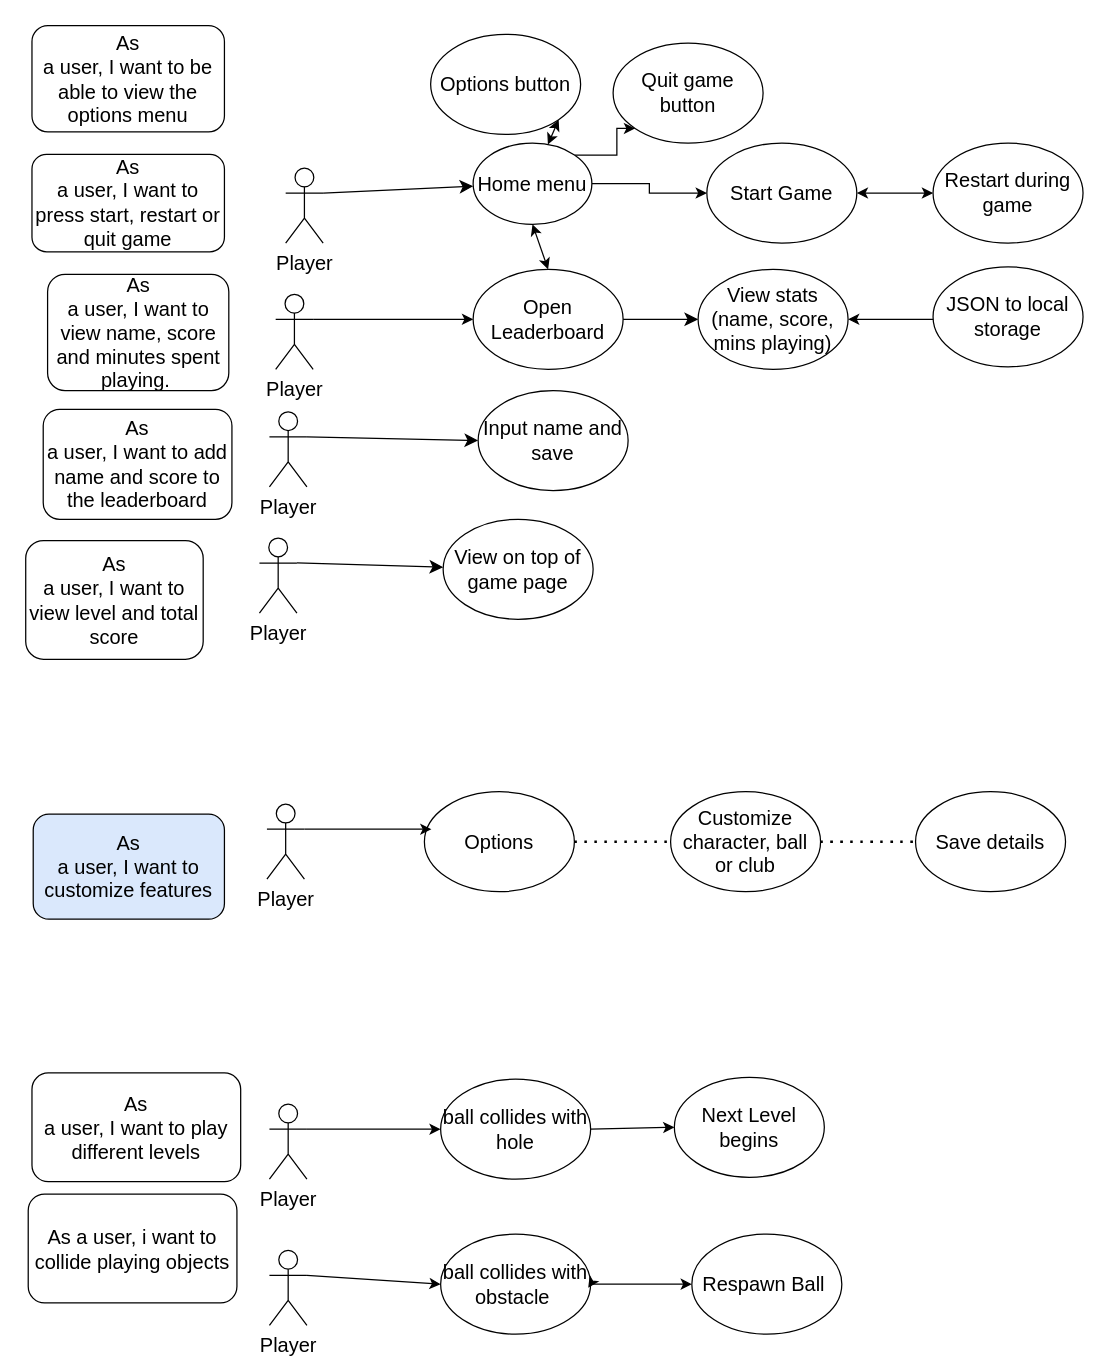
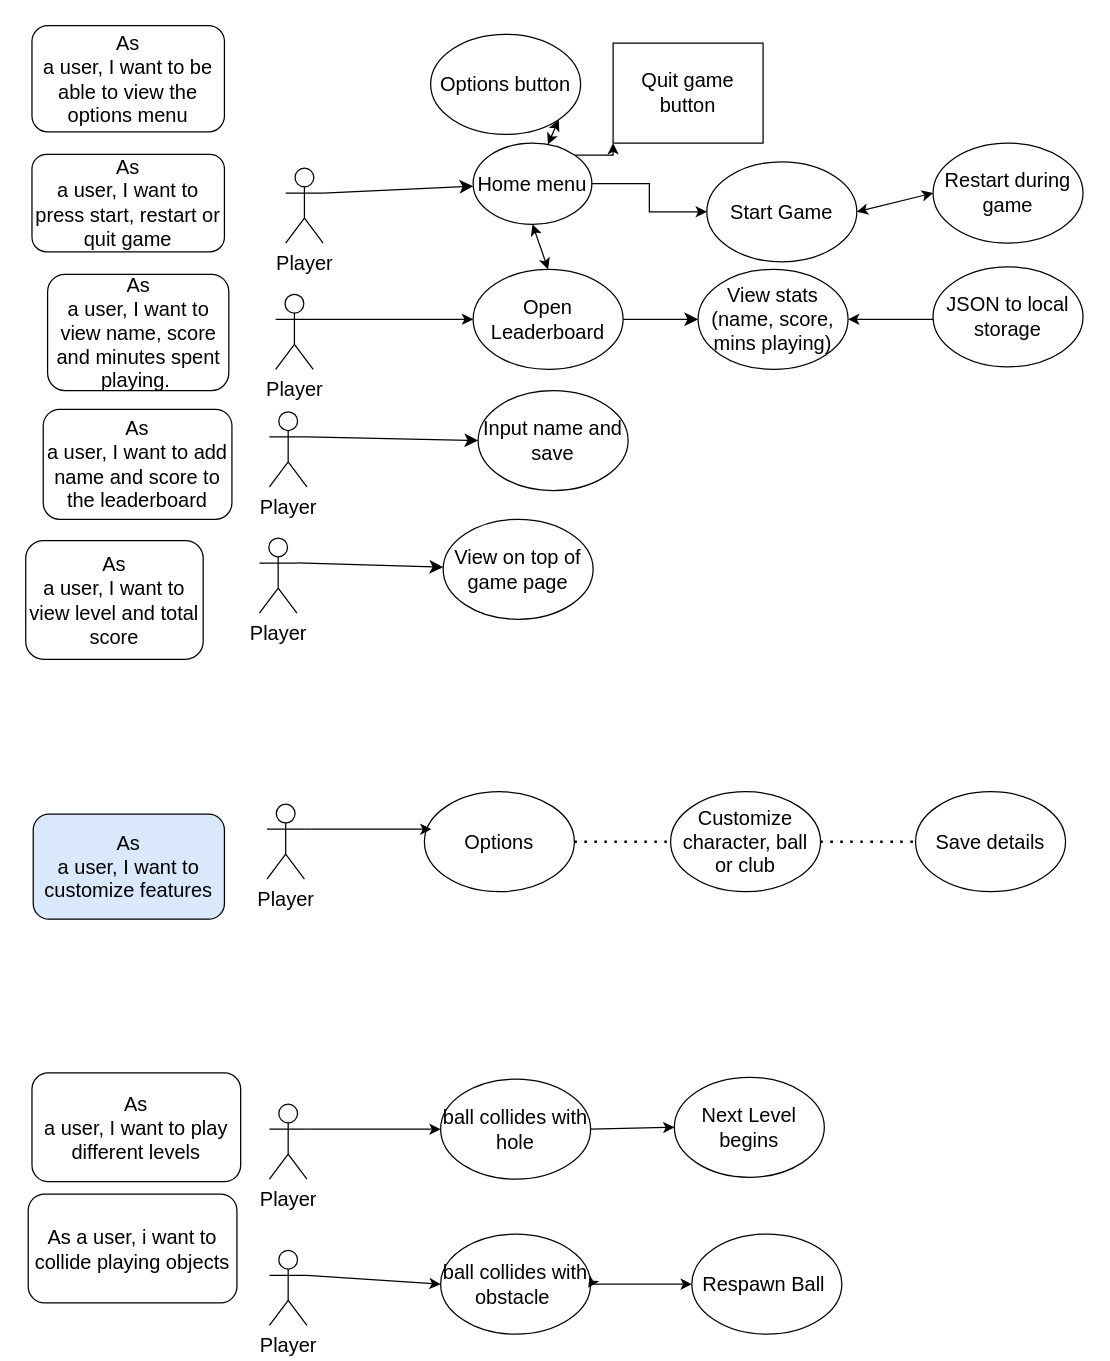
node "Quit game button": shape ellipse -> rectangle
node "Start Game": moved (782, 193) -> (782, 212)
